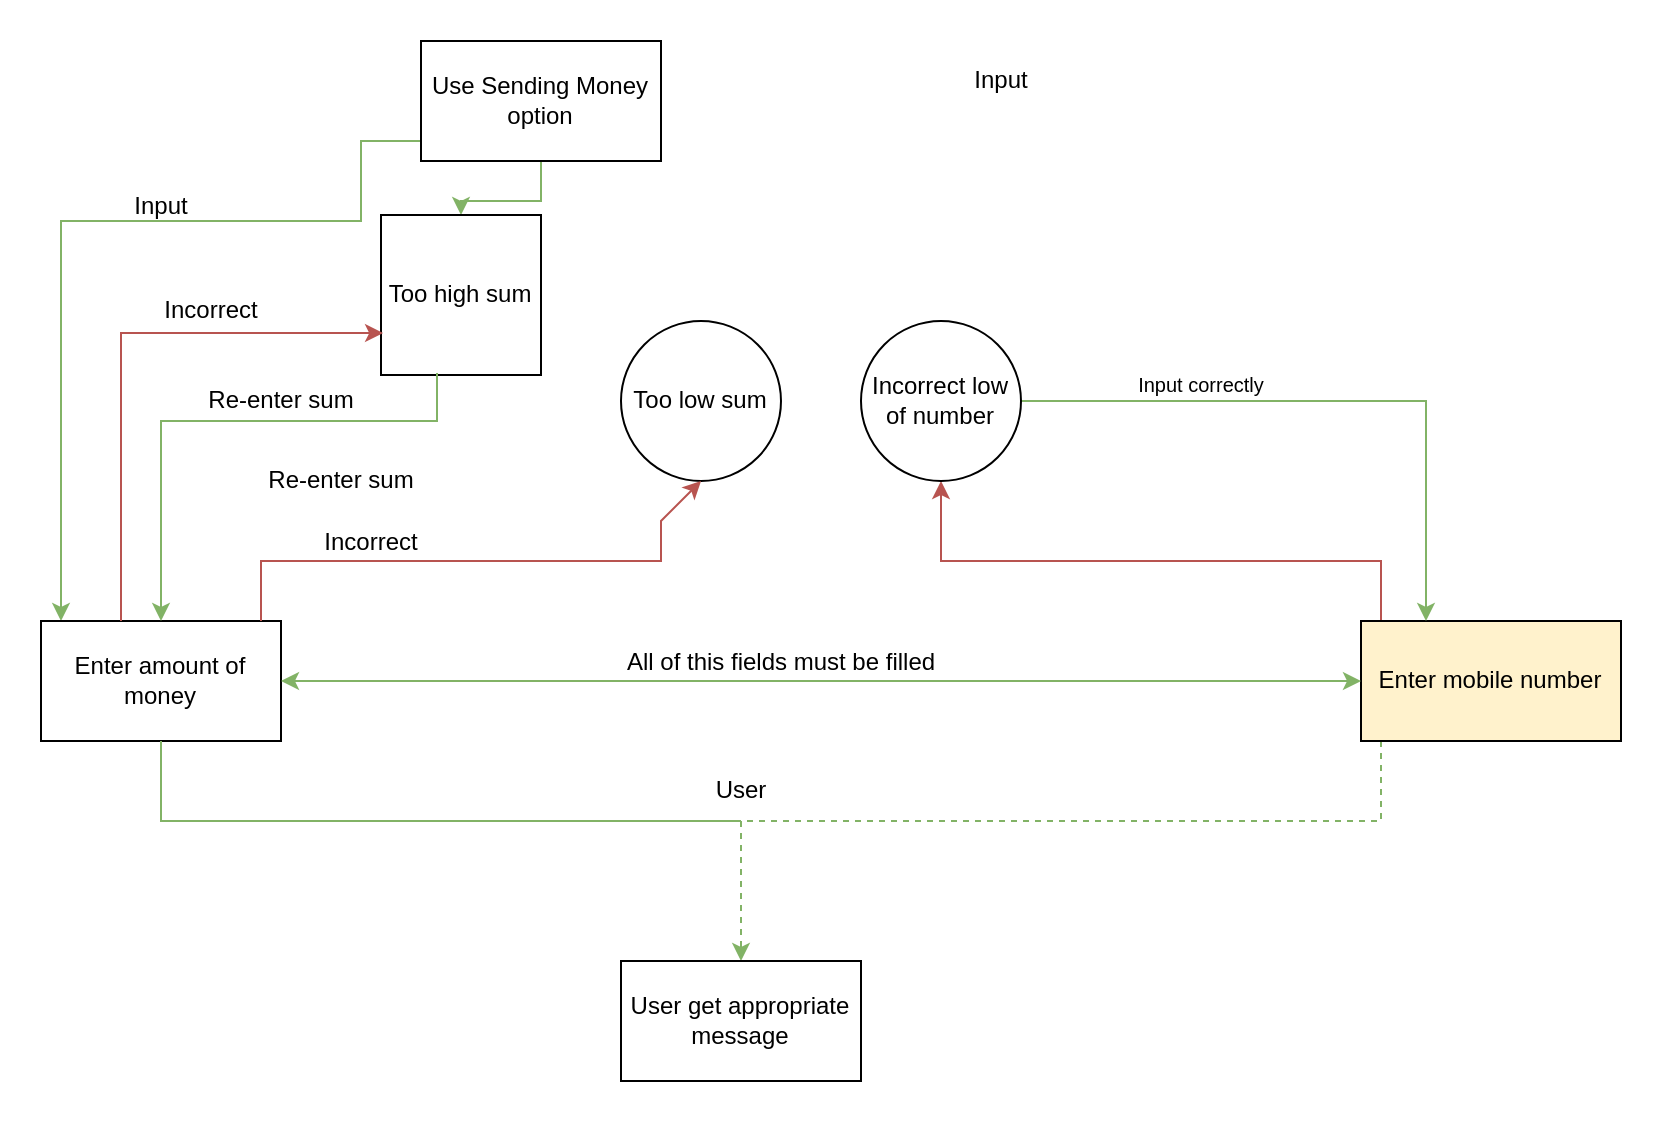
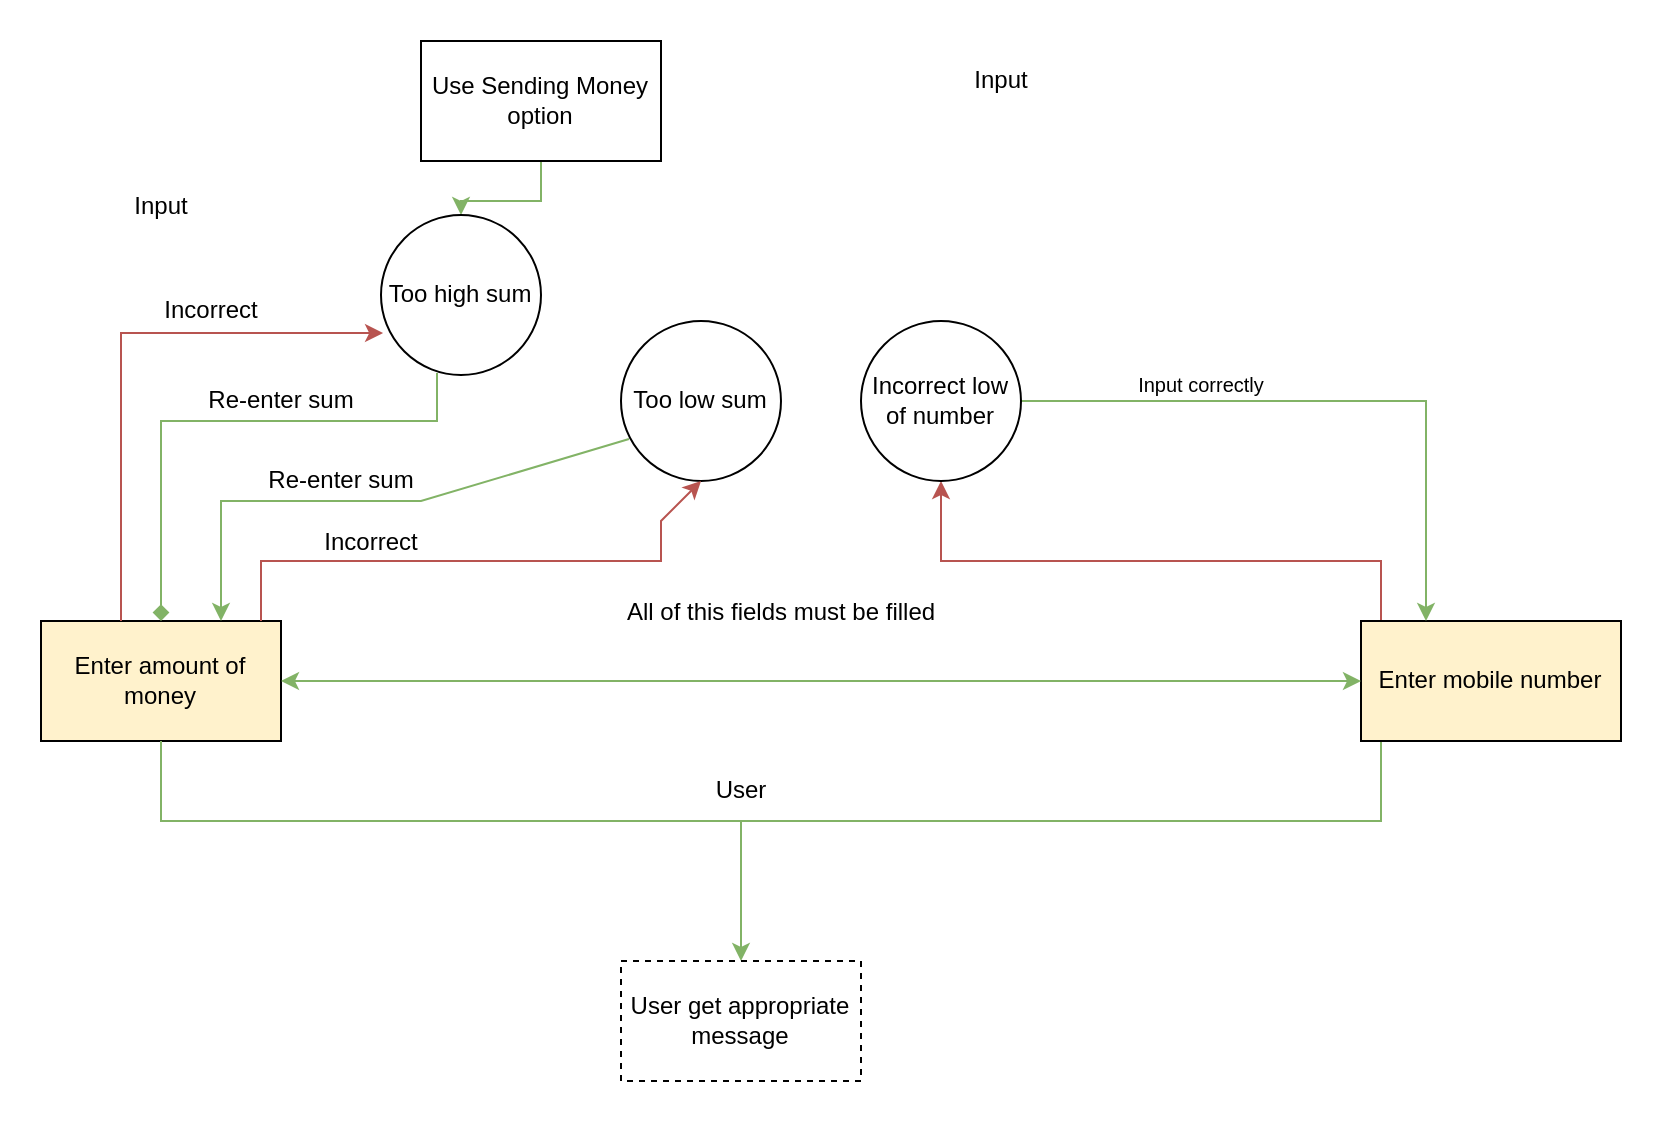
edge "Use Sending Money option" -> "Enter amount of money": removed
node "Too high sum": shape rectangle -> ellipse
edge "Too high sum" -> "Enter amount of money": arrowhead classic -> diamond
edge "Too low sum" -> "Enter amount of money": added
node "All of this fields must be filled": moved (781, 663) -> (781, 613)
node "Enter amount of money": fillcolor #ffffff -> #fff2cc
edge "Enter mobile number" -> "User get appropriate message": style dashed -> solid
node "User get appropriate message": style solid -> dashed
